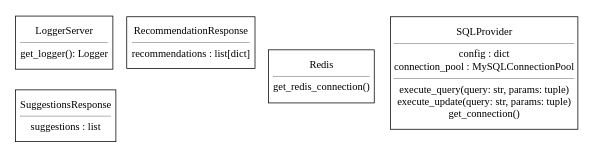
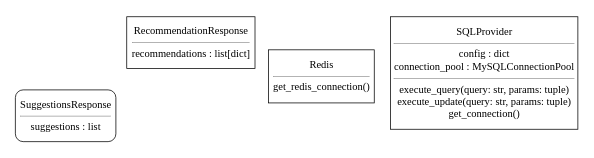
node "LoggerServer get_logger(): Logger": removed
node "SuggestionsResponse suggestions : list": shape rectangle -> rounded rectangle
